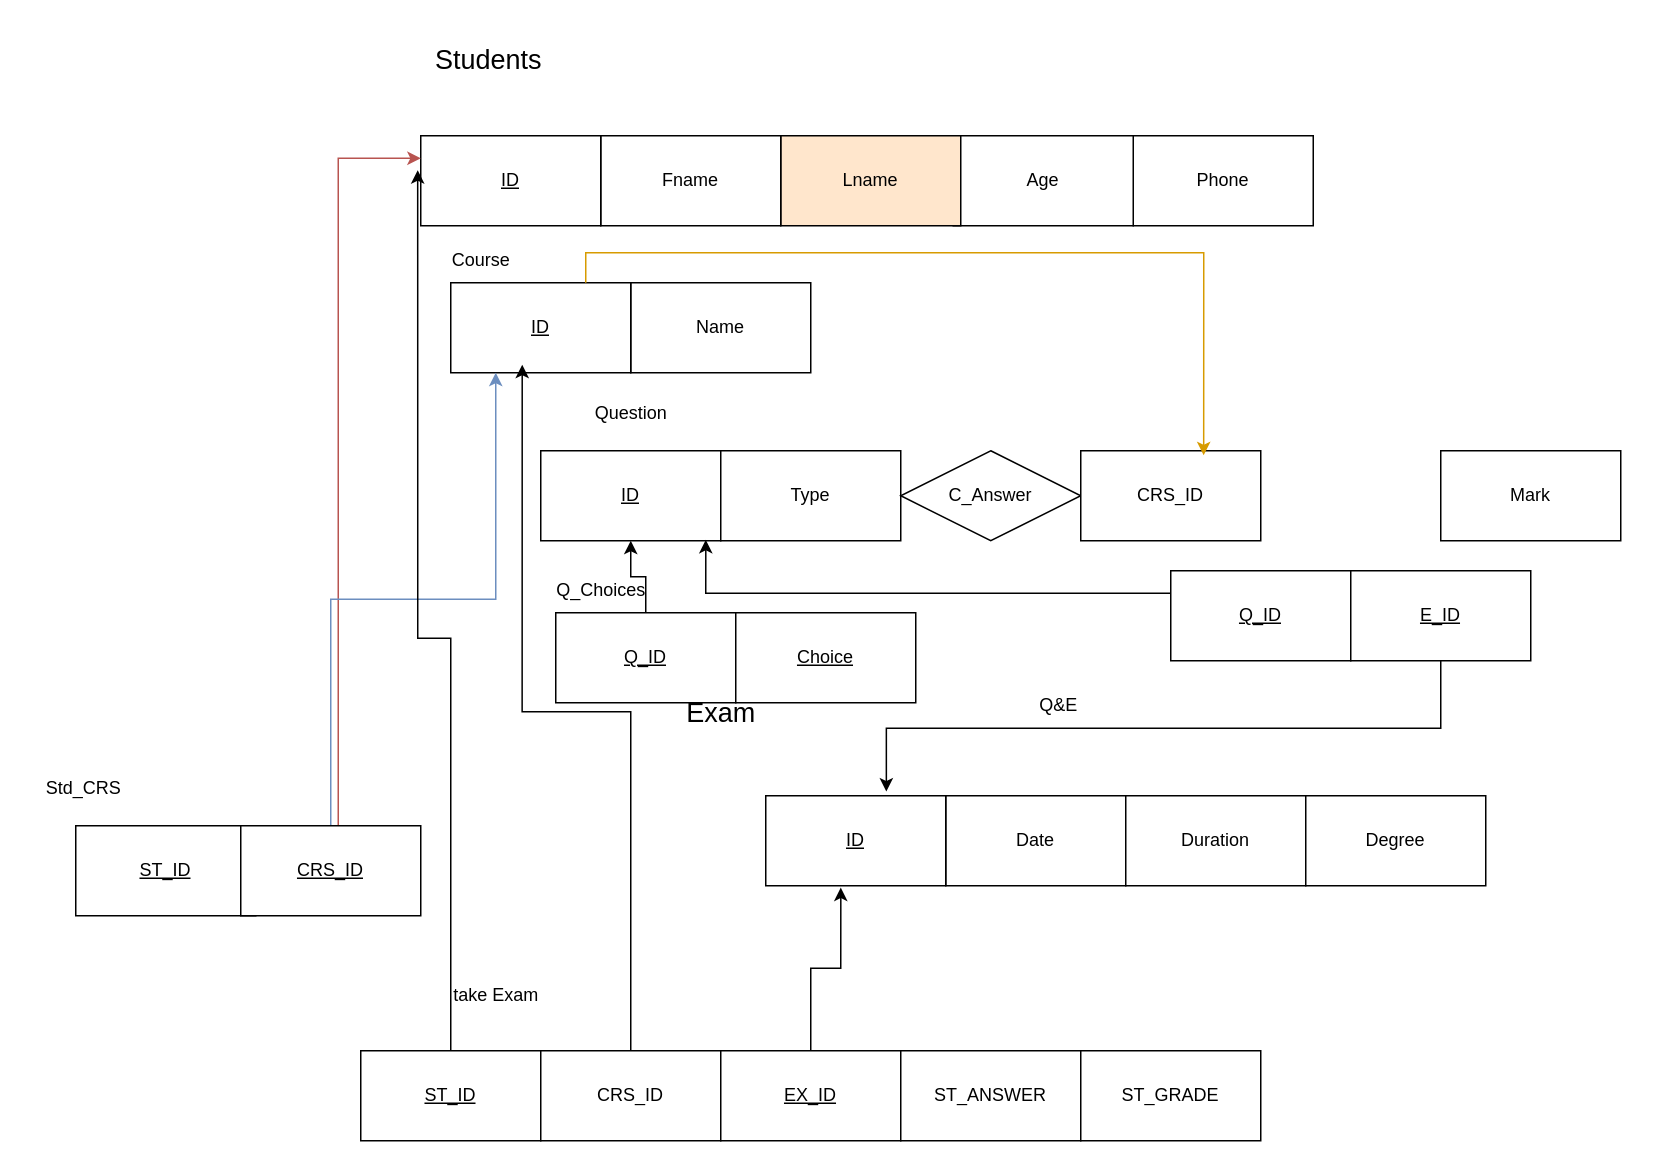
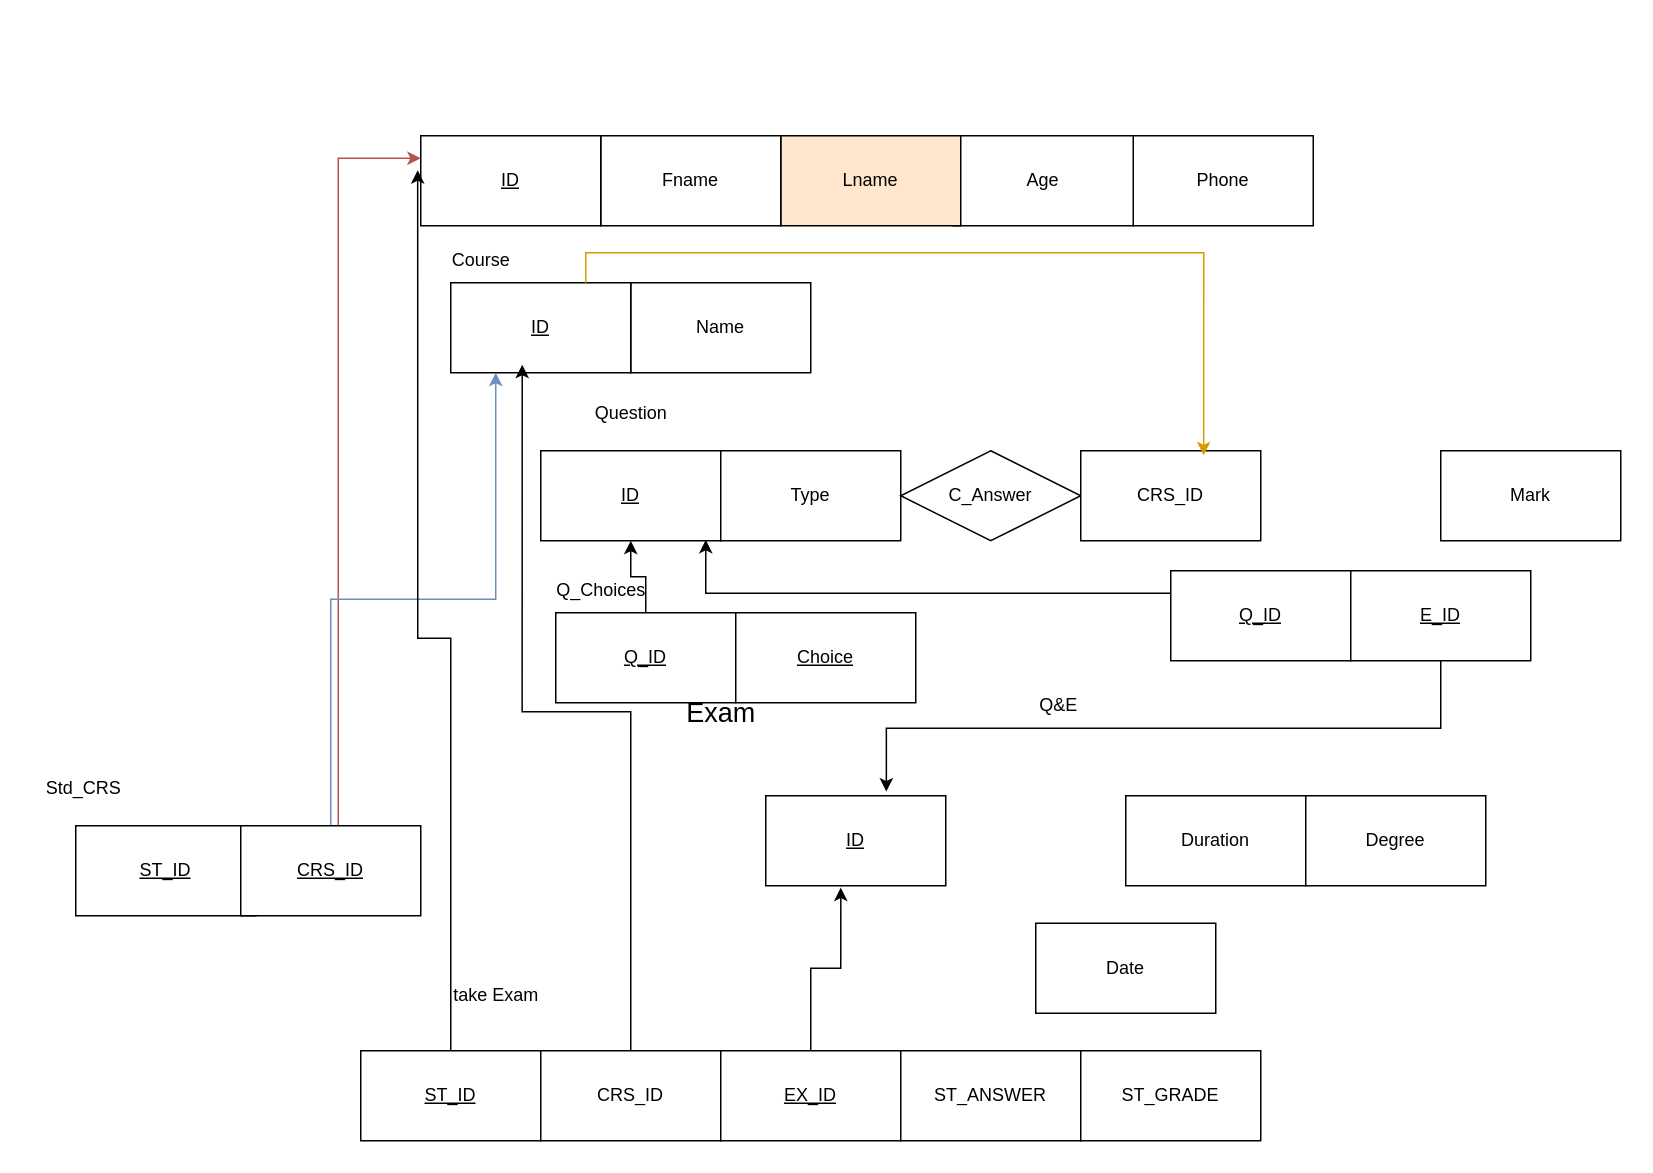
node "Students": removed
node "Date": moved (1036, 841) -> (1126, 968)
